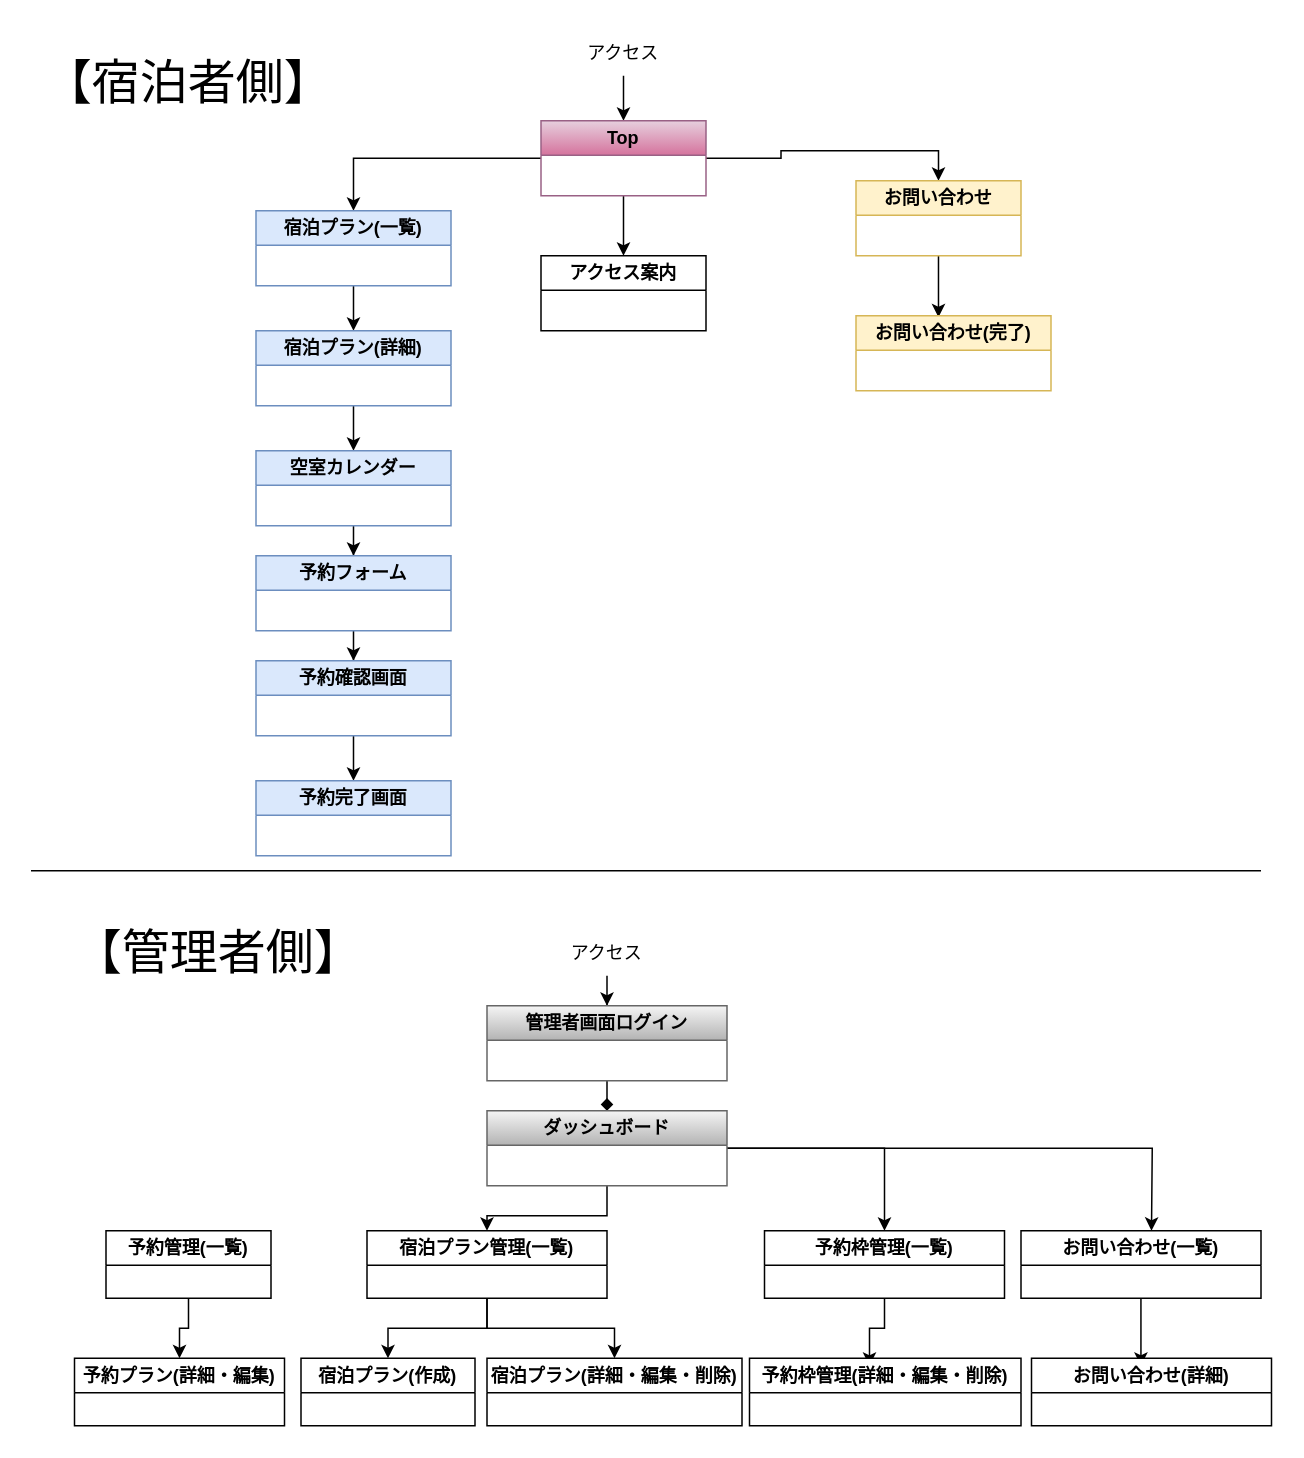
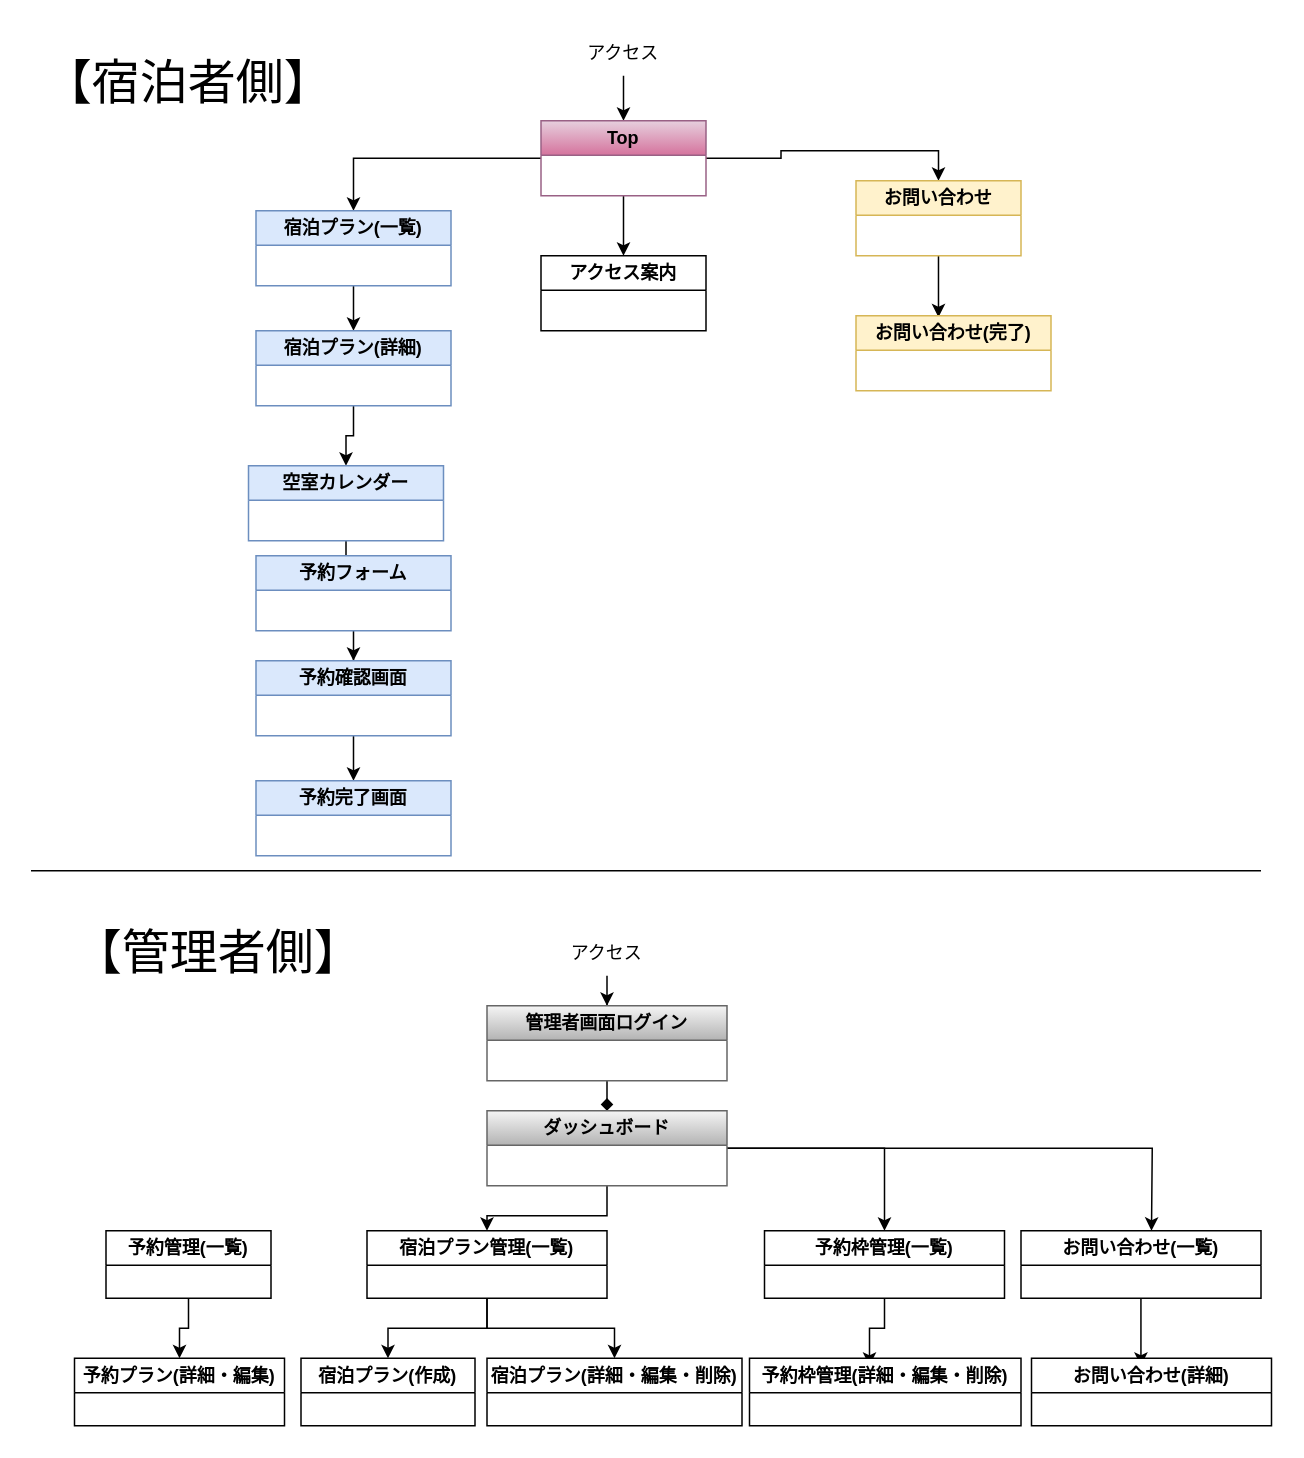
node "空室カレンダー": moved (353, 488) -> (346, 503)
